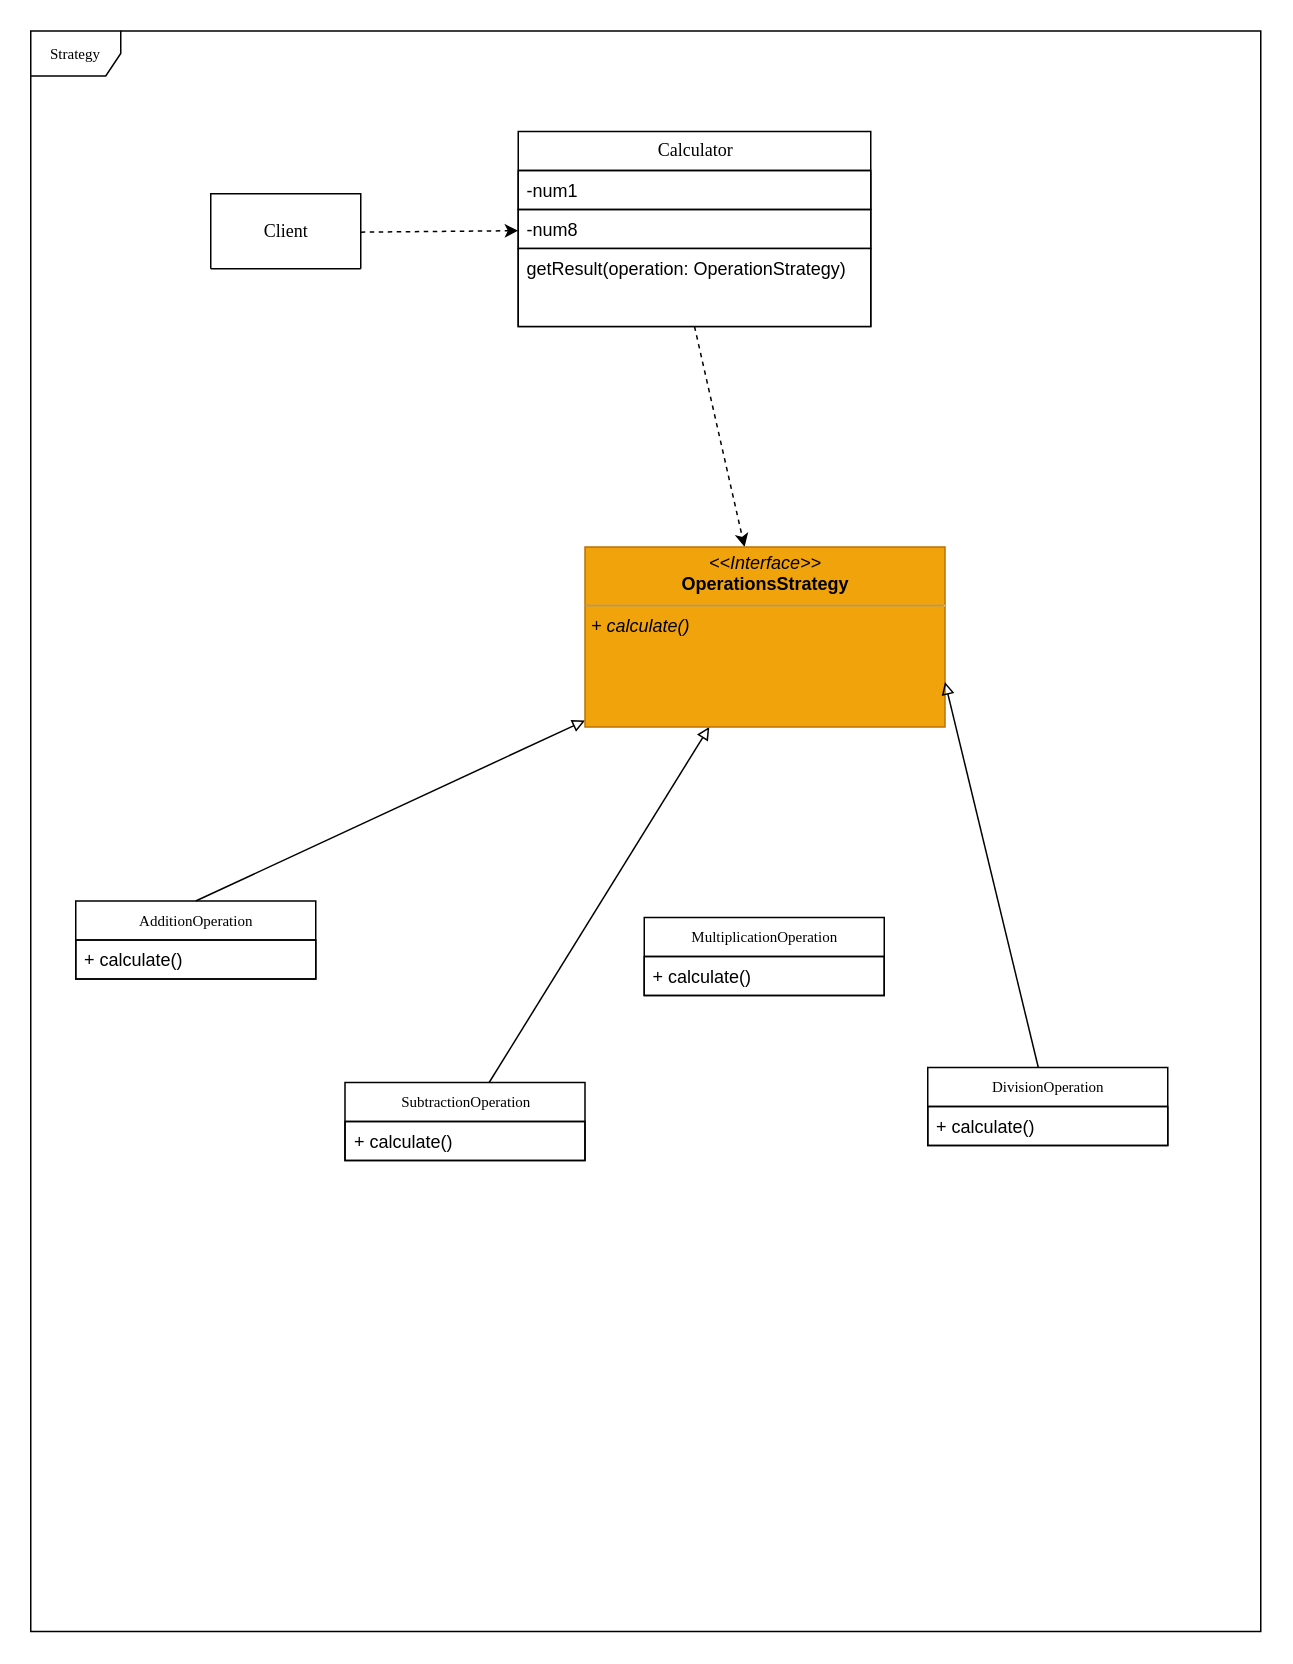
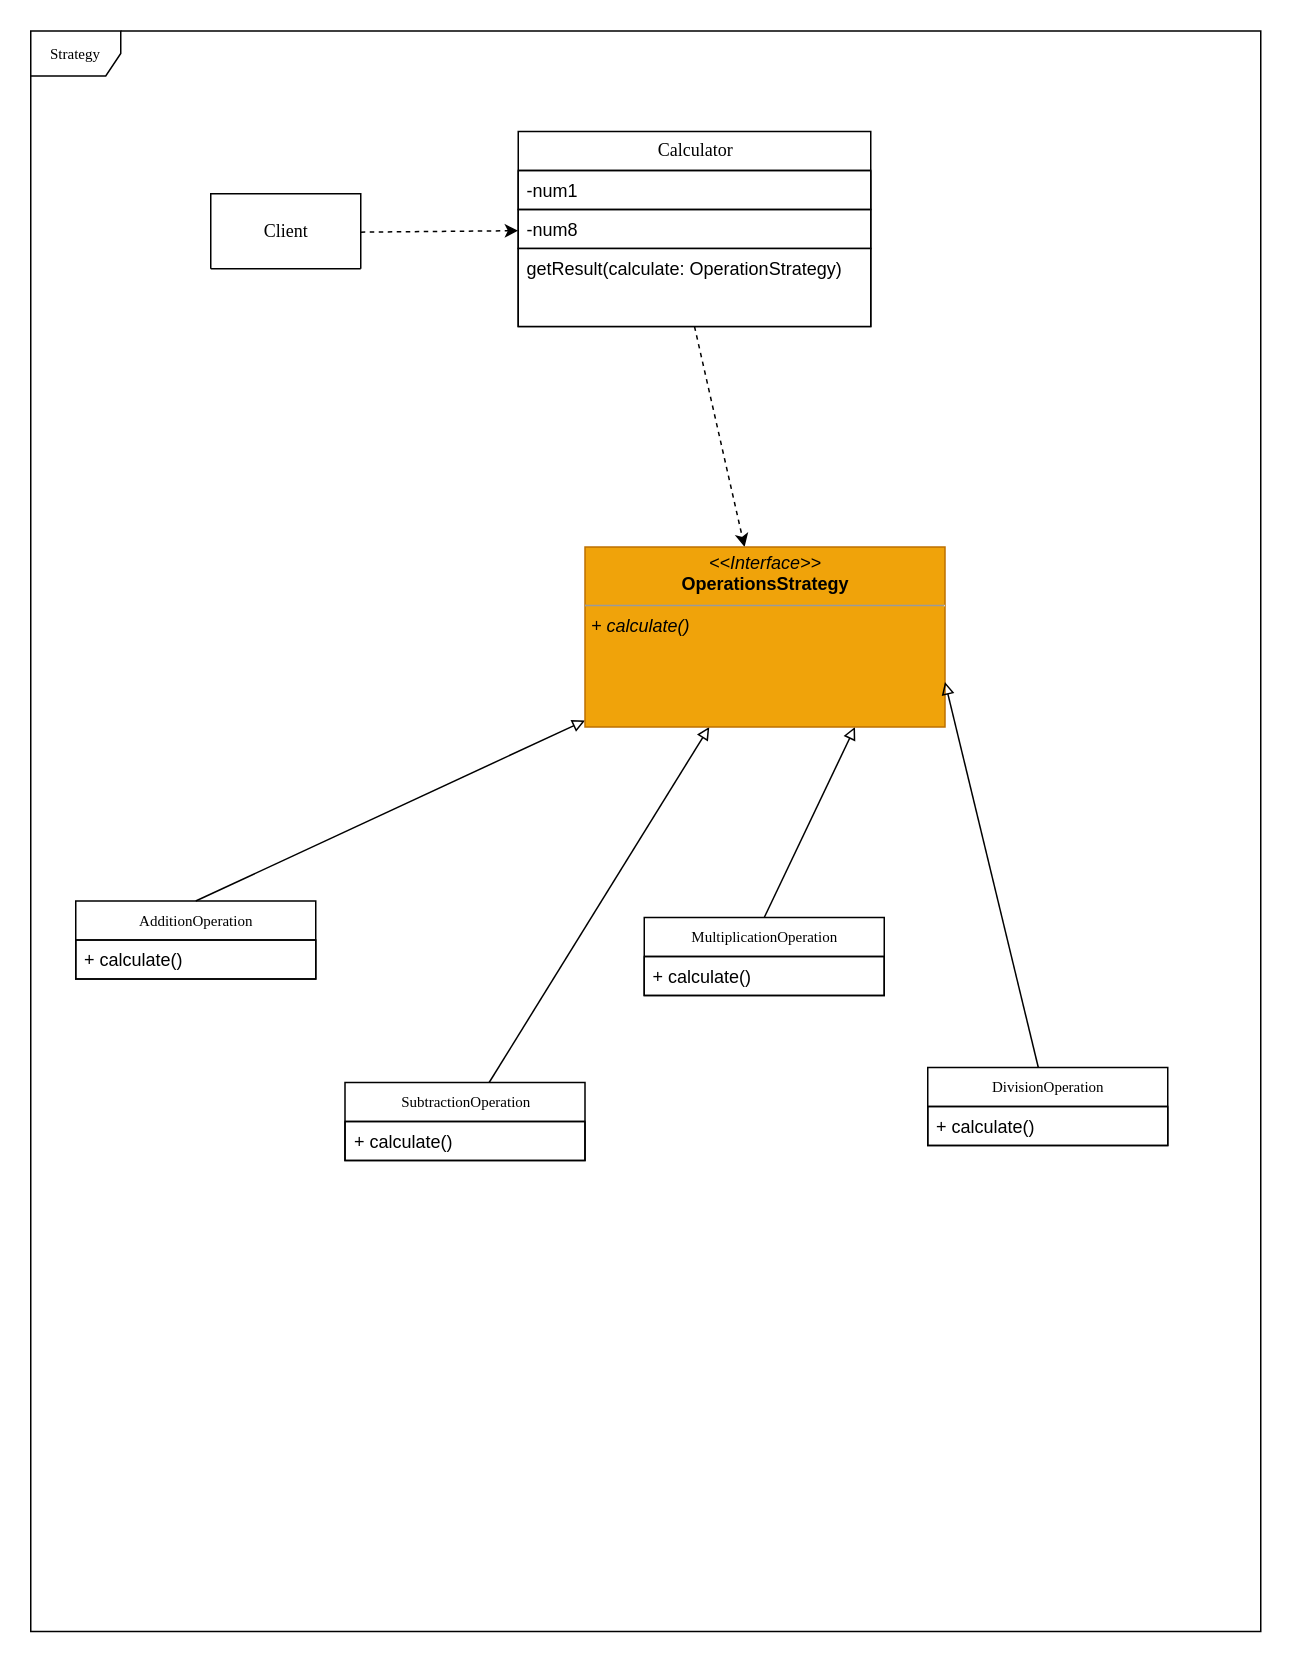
node "getResult(operation: OperationStrategy)": label "getResult(operation: OperationStrategy)" -> "getResult(calculate: OperationStrategy)"
edge "MultiplicationOperation" -> "<<Interface>> OperationsStrategy + calculate()": added
